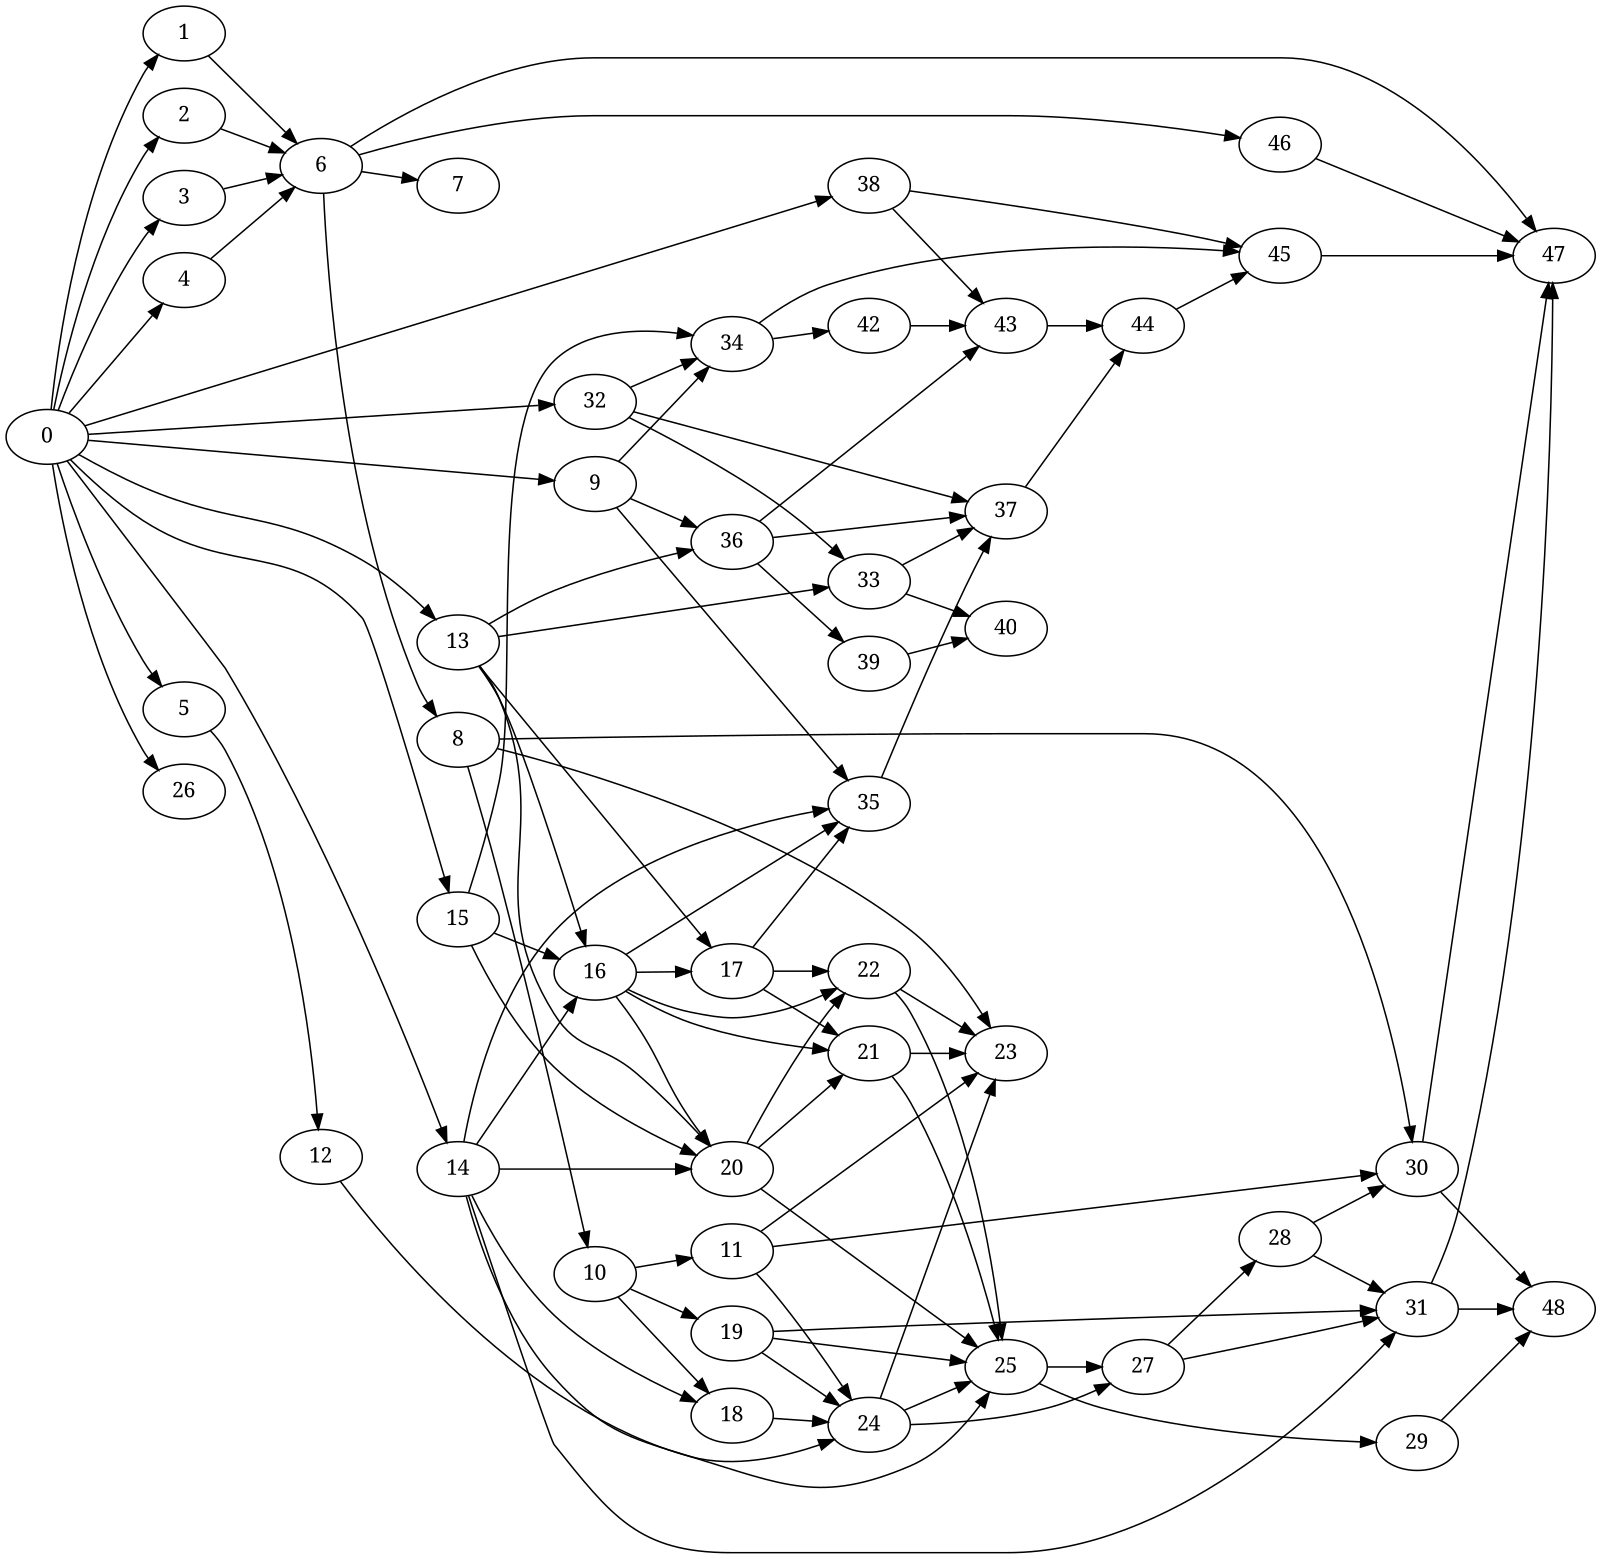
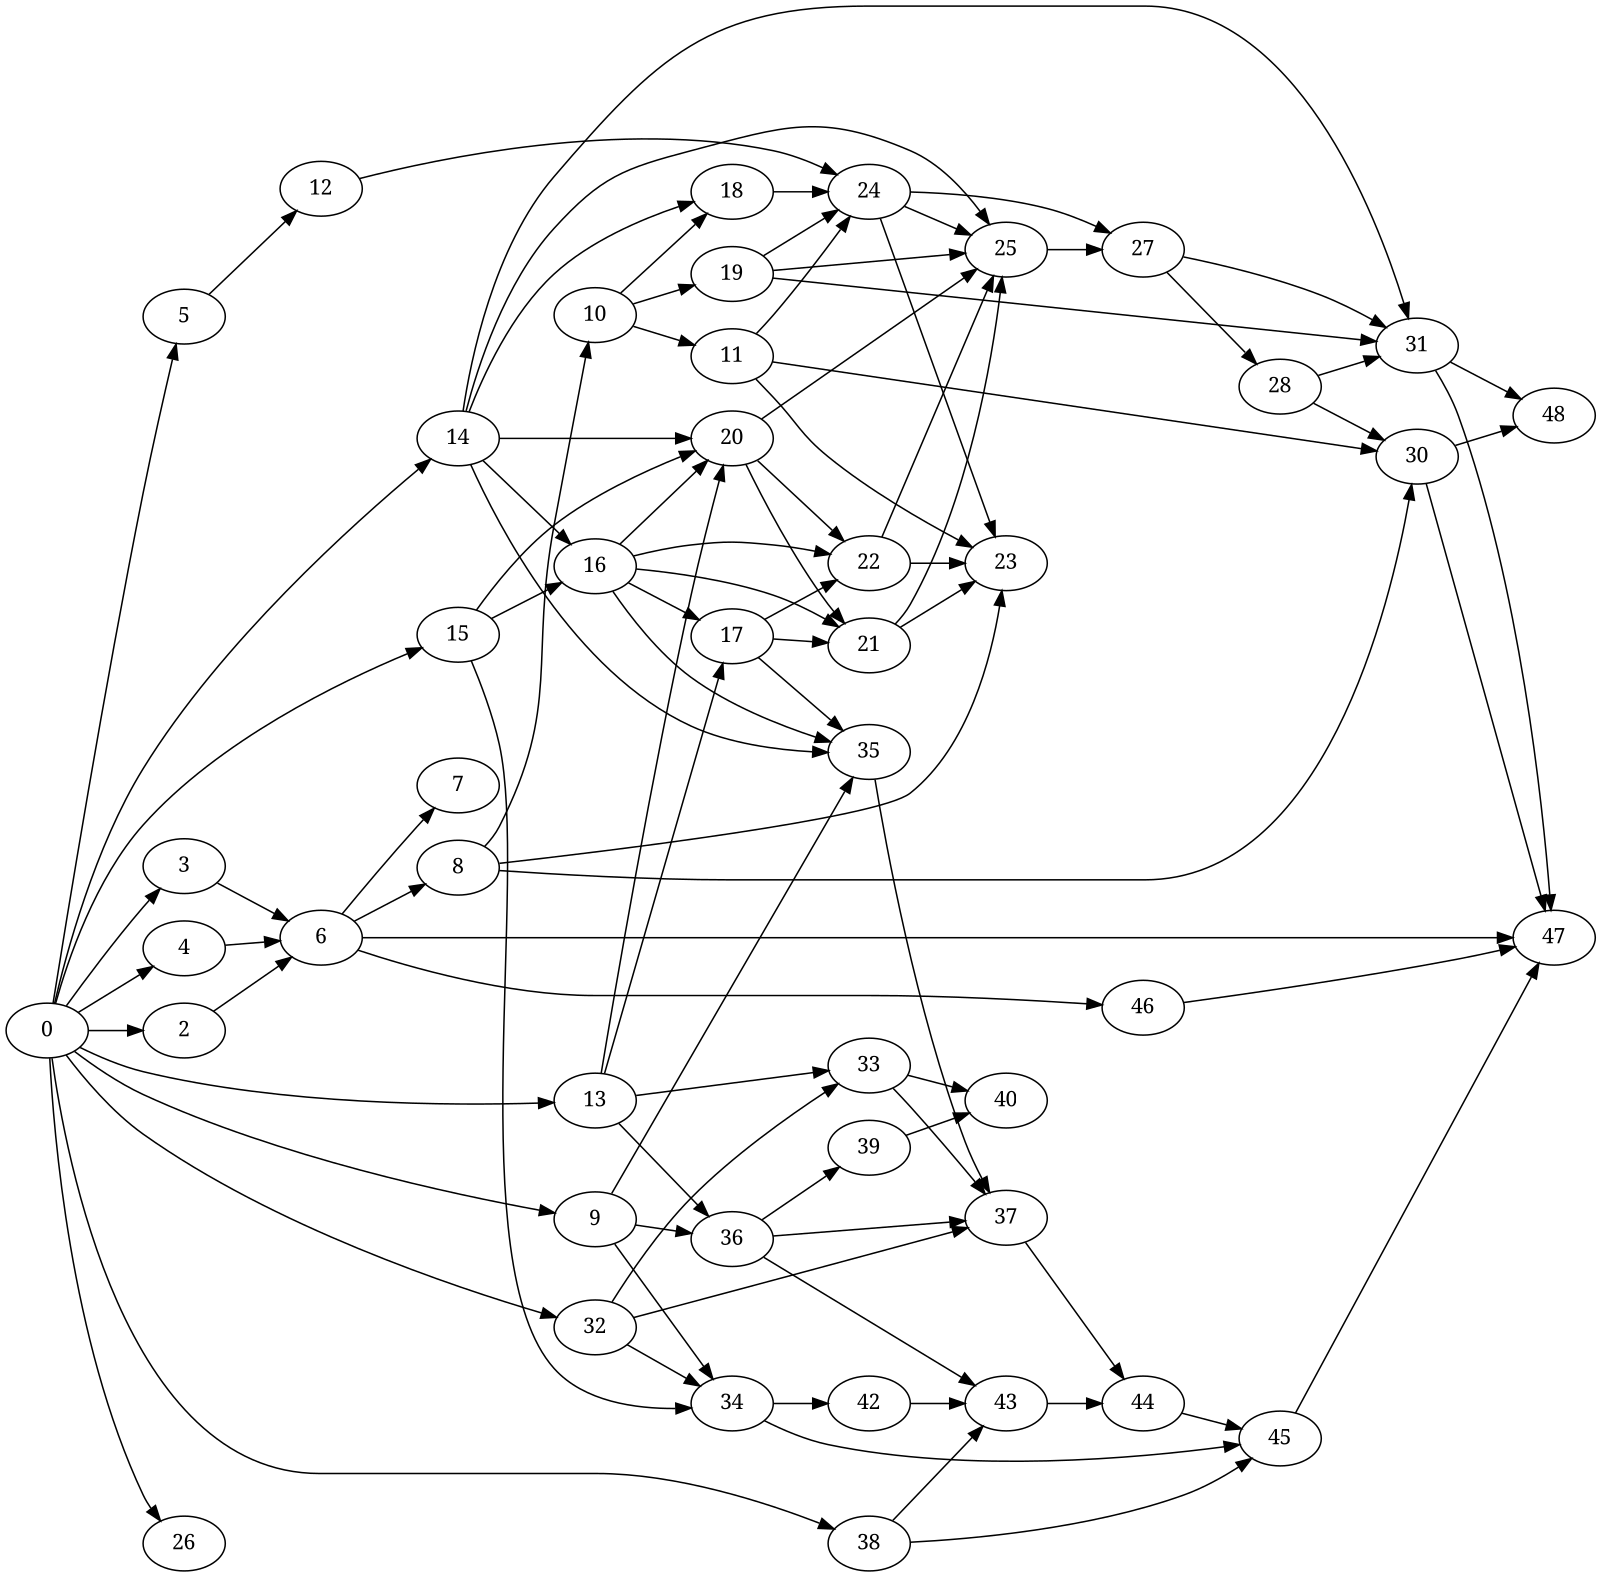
node "1": removed
edge "13" -> "16": removed
node "29": removed
